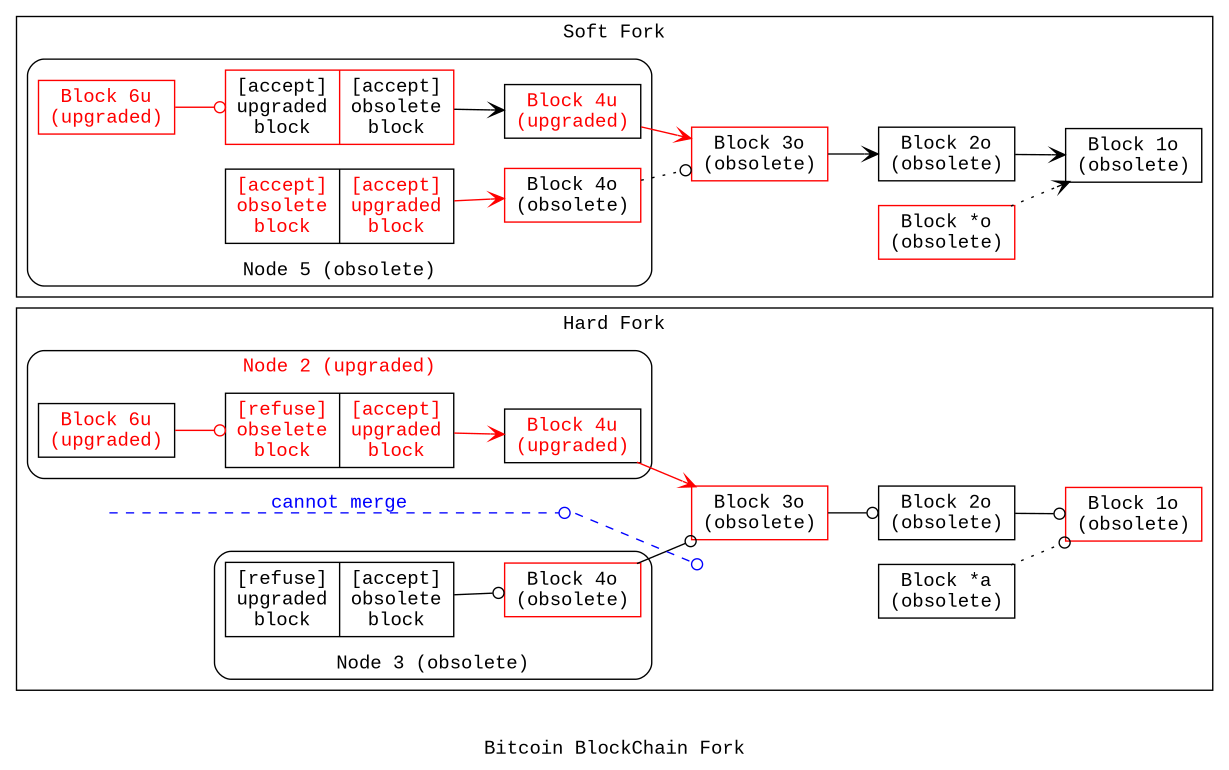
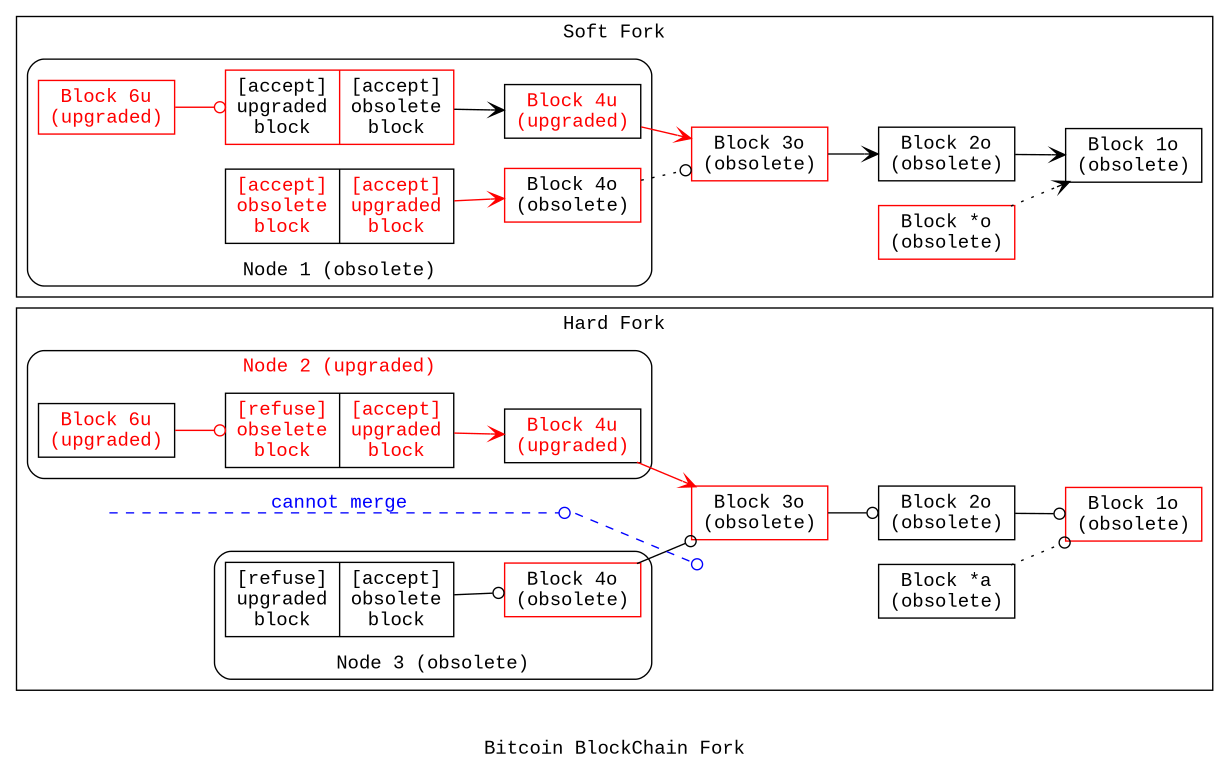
cluster "Node 5 (obsolete)": label "Node 5 (obsolete)" -> "Node 1 (obsolete)"
